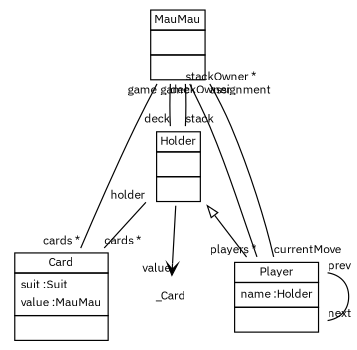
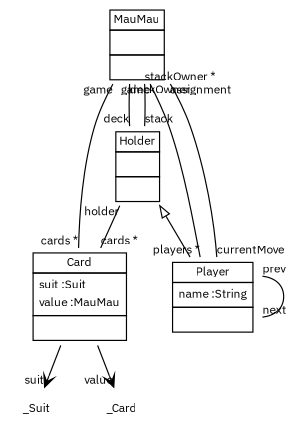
edge "Holder" -> "_Card": now "Card" -> "_Card"
node "Player": text "name :Holder" -> "name :String"
node "_Suit": added
